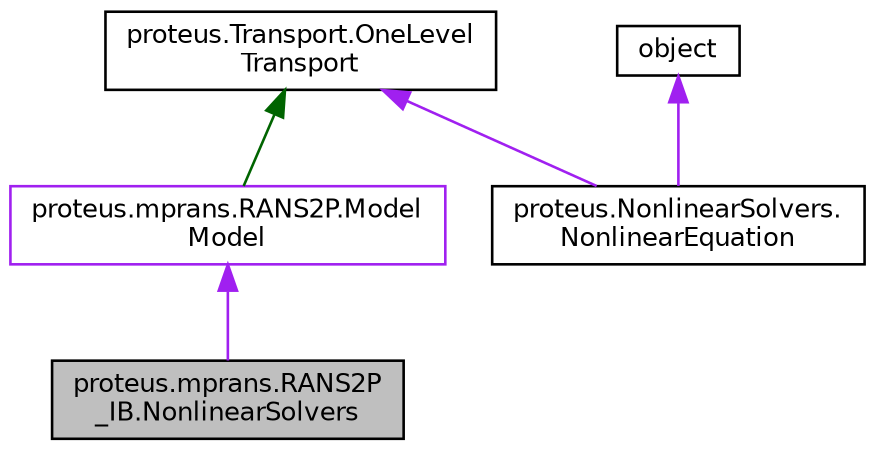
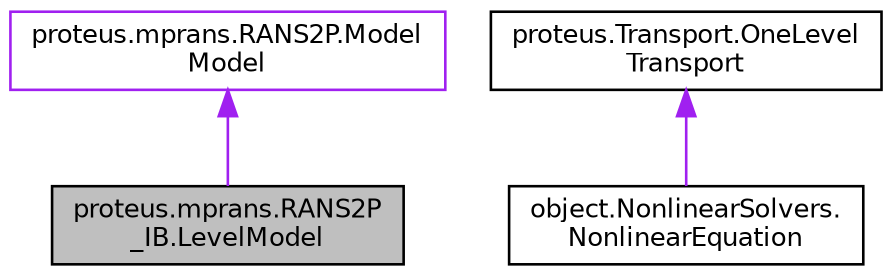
node "object": removed
edge "proteus.mprans.RANS2P.Model Model" -> "proteus.Transport.OneLevel Transport": removed
node "proteus.NonlinearSolvers. NonlinearEquation": label "proteus.NonlinearSolvers. NonlinearEquation" -> "object.NonlinearSolvers. NonlinearEquation"
node "proteus.mprans.RANS2P _IB.NonlinearSolvers": label "proteus.mprans.RANS2P _IB.NonlinearSolvers" -> "proteus.mprans.RANS2P _IB.LevelModel"
